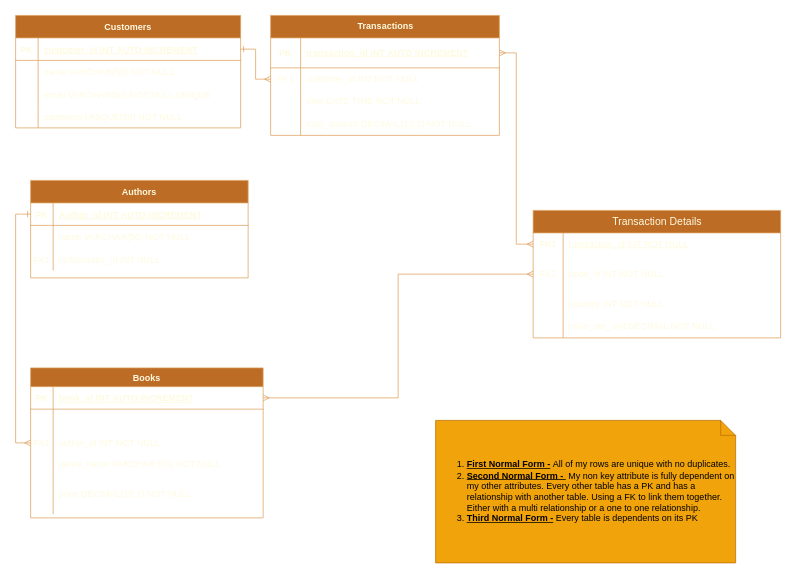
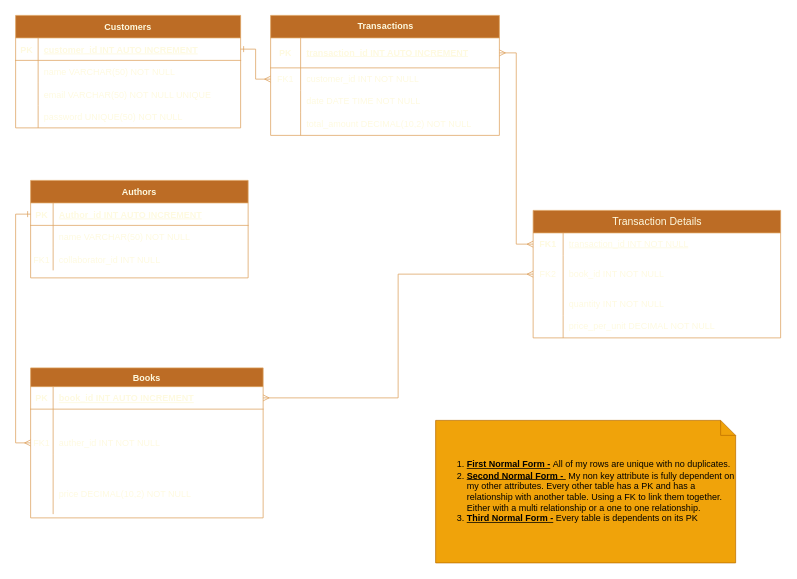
node "genre_name VARCHAR (50) NOT NULL": removed
